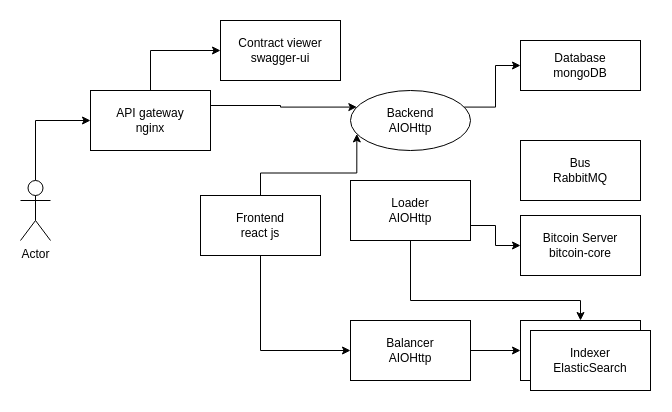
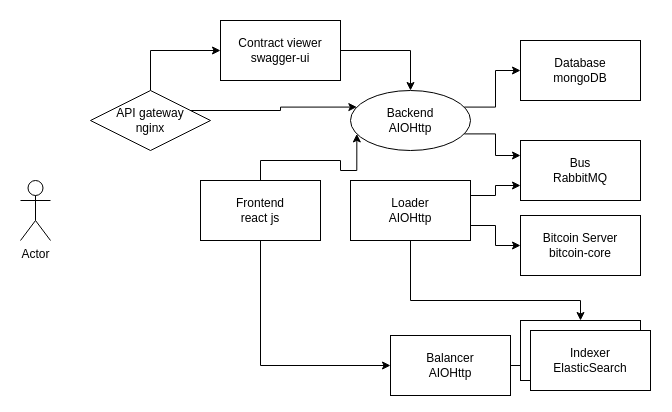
edge "Contract viewer swagger-ui" -> "Backend AIOHttp": added
node "Database mongoDB": size 120x50 -> 120x60
node "API gateway nginx": shape rectangle -> diamond
edge "Actor" -> "API gateway nginx": removed
edge "Backend AIOHttp" -> "Bus RabbitMQ": added
edge "Loader AIOHttp" -> "Bus RabbitMQ": added
node "Frontend react js": moved (261, 226) -> (261, 211)
node "Balancer AIOHttp": moved (411, 351) -> (451, 366)
